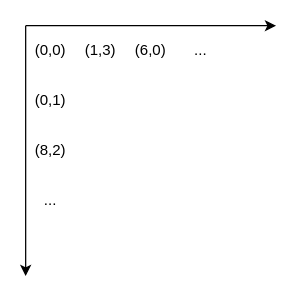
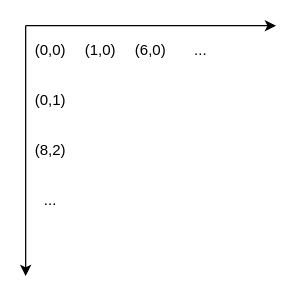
node "(1,3)": label "(1,3)" -> "(1,0)"
